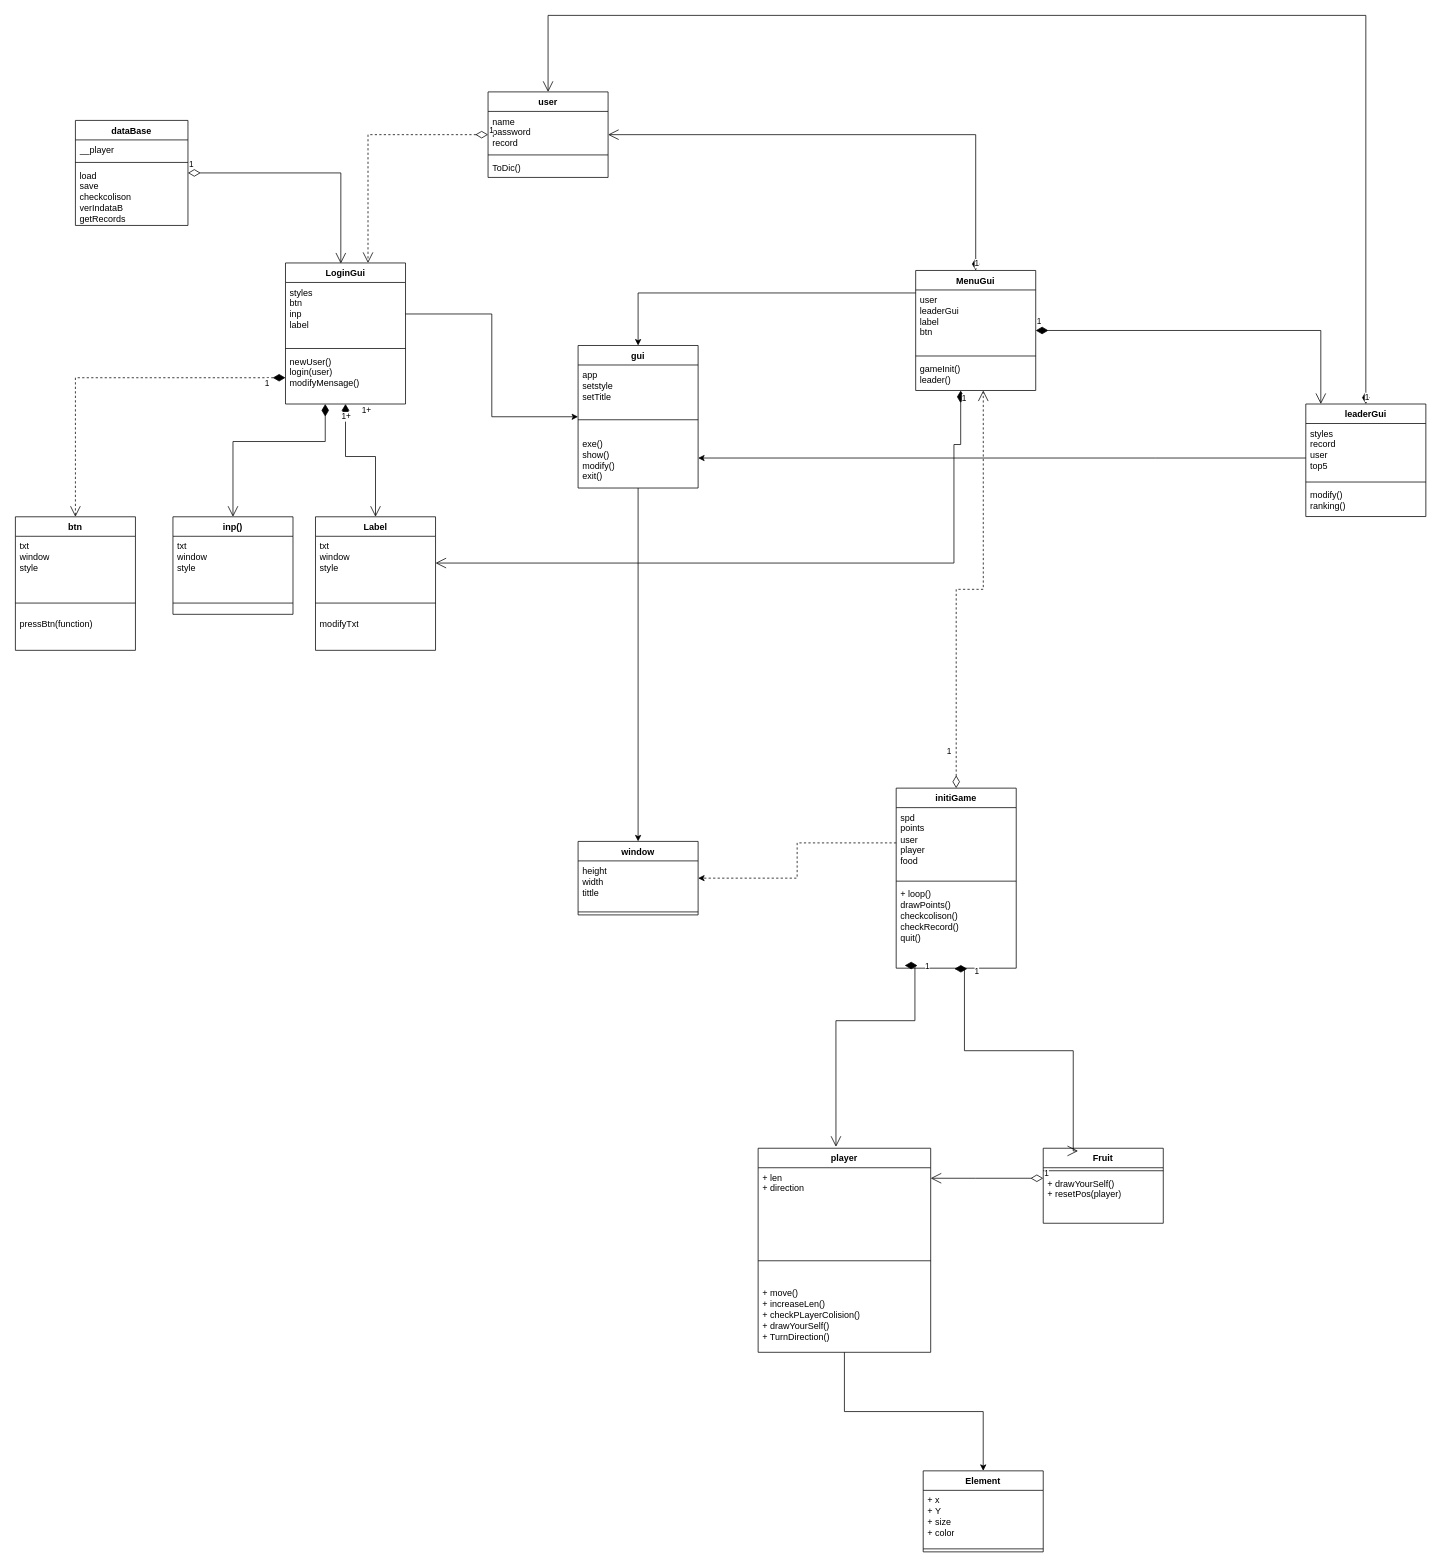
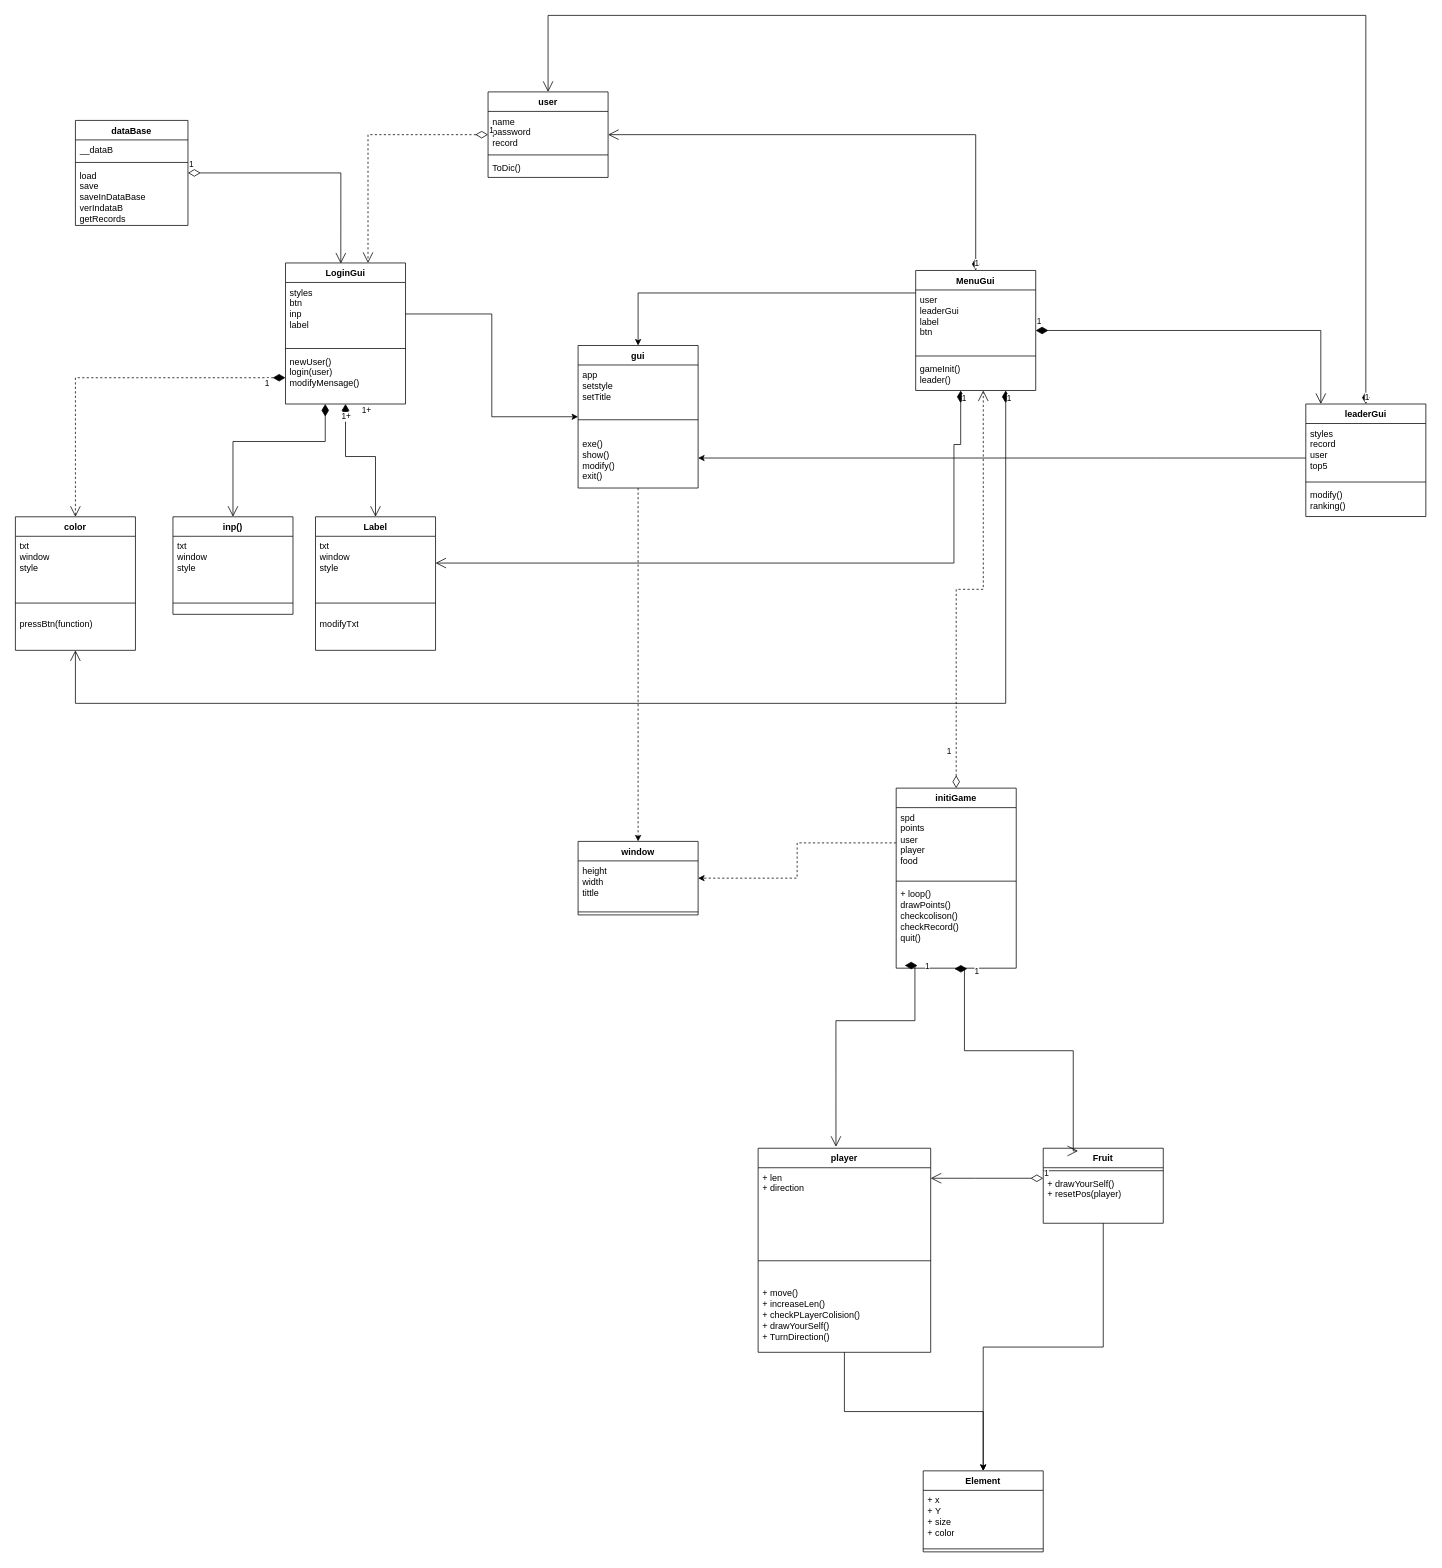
node "__player": label "__player" -> "__dataB"
node "load save checkcolison verIndataB getRecords": label "load save checkcolison verIndataB getRecords" -> "load save saveInDataBase verIndataB getRecords"
node "btn": label "btn" -> "color"
edge "gui" -> "window": style solid -> dashed
edge "gameInit() leader()" -- "pressBtn(function)": added, label "1"
edge "Fruit" -> "Element": added
